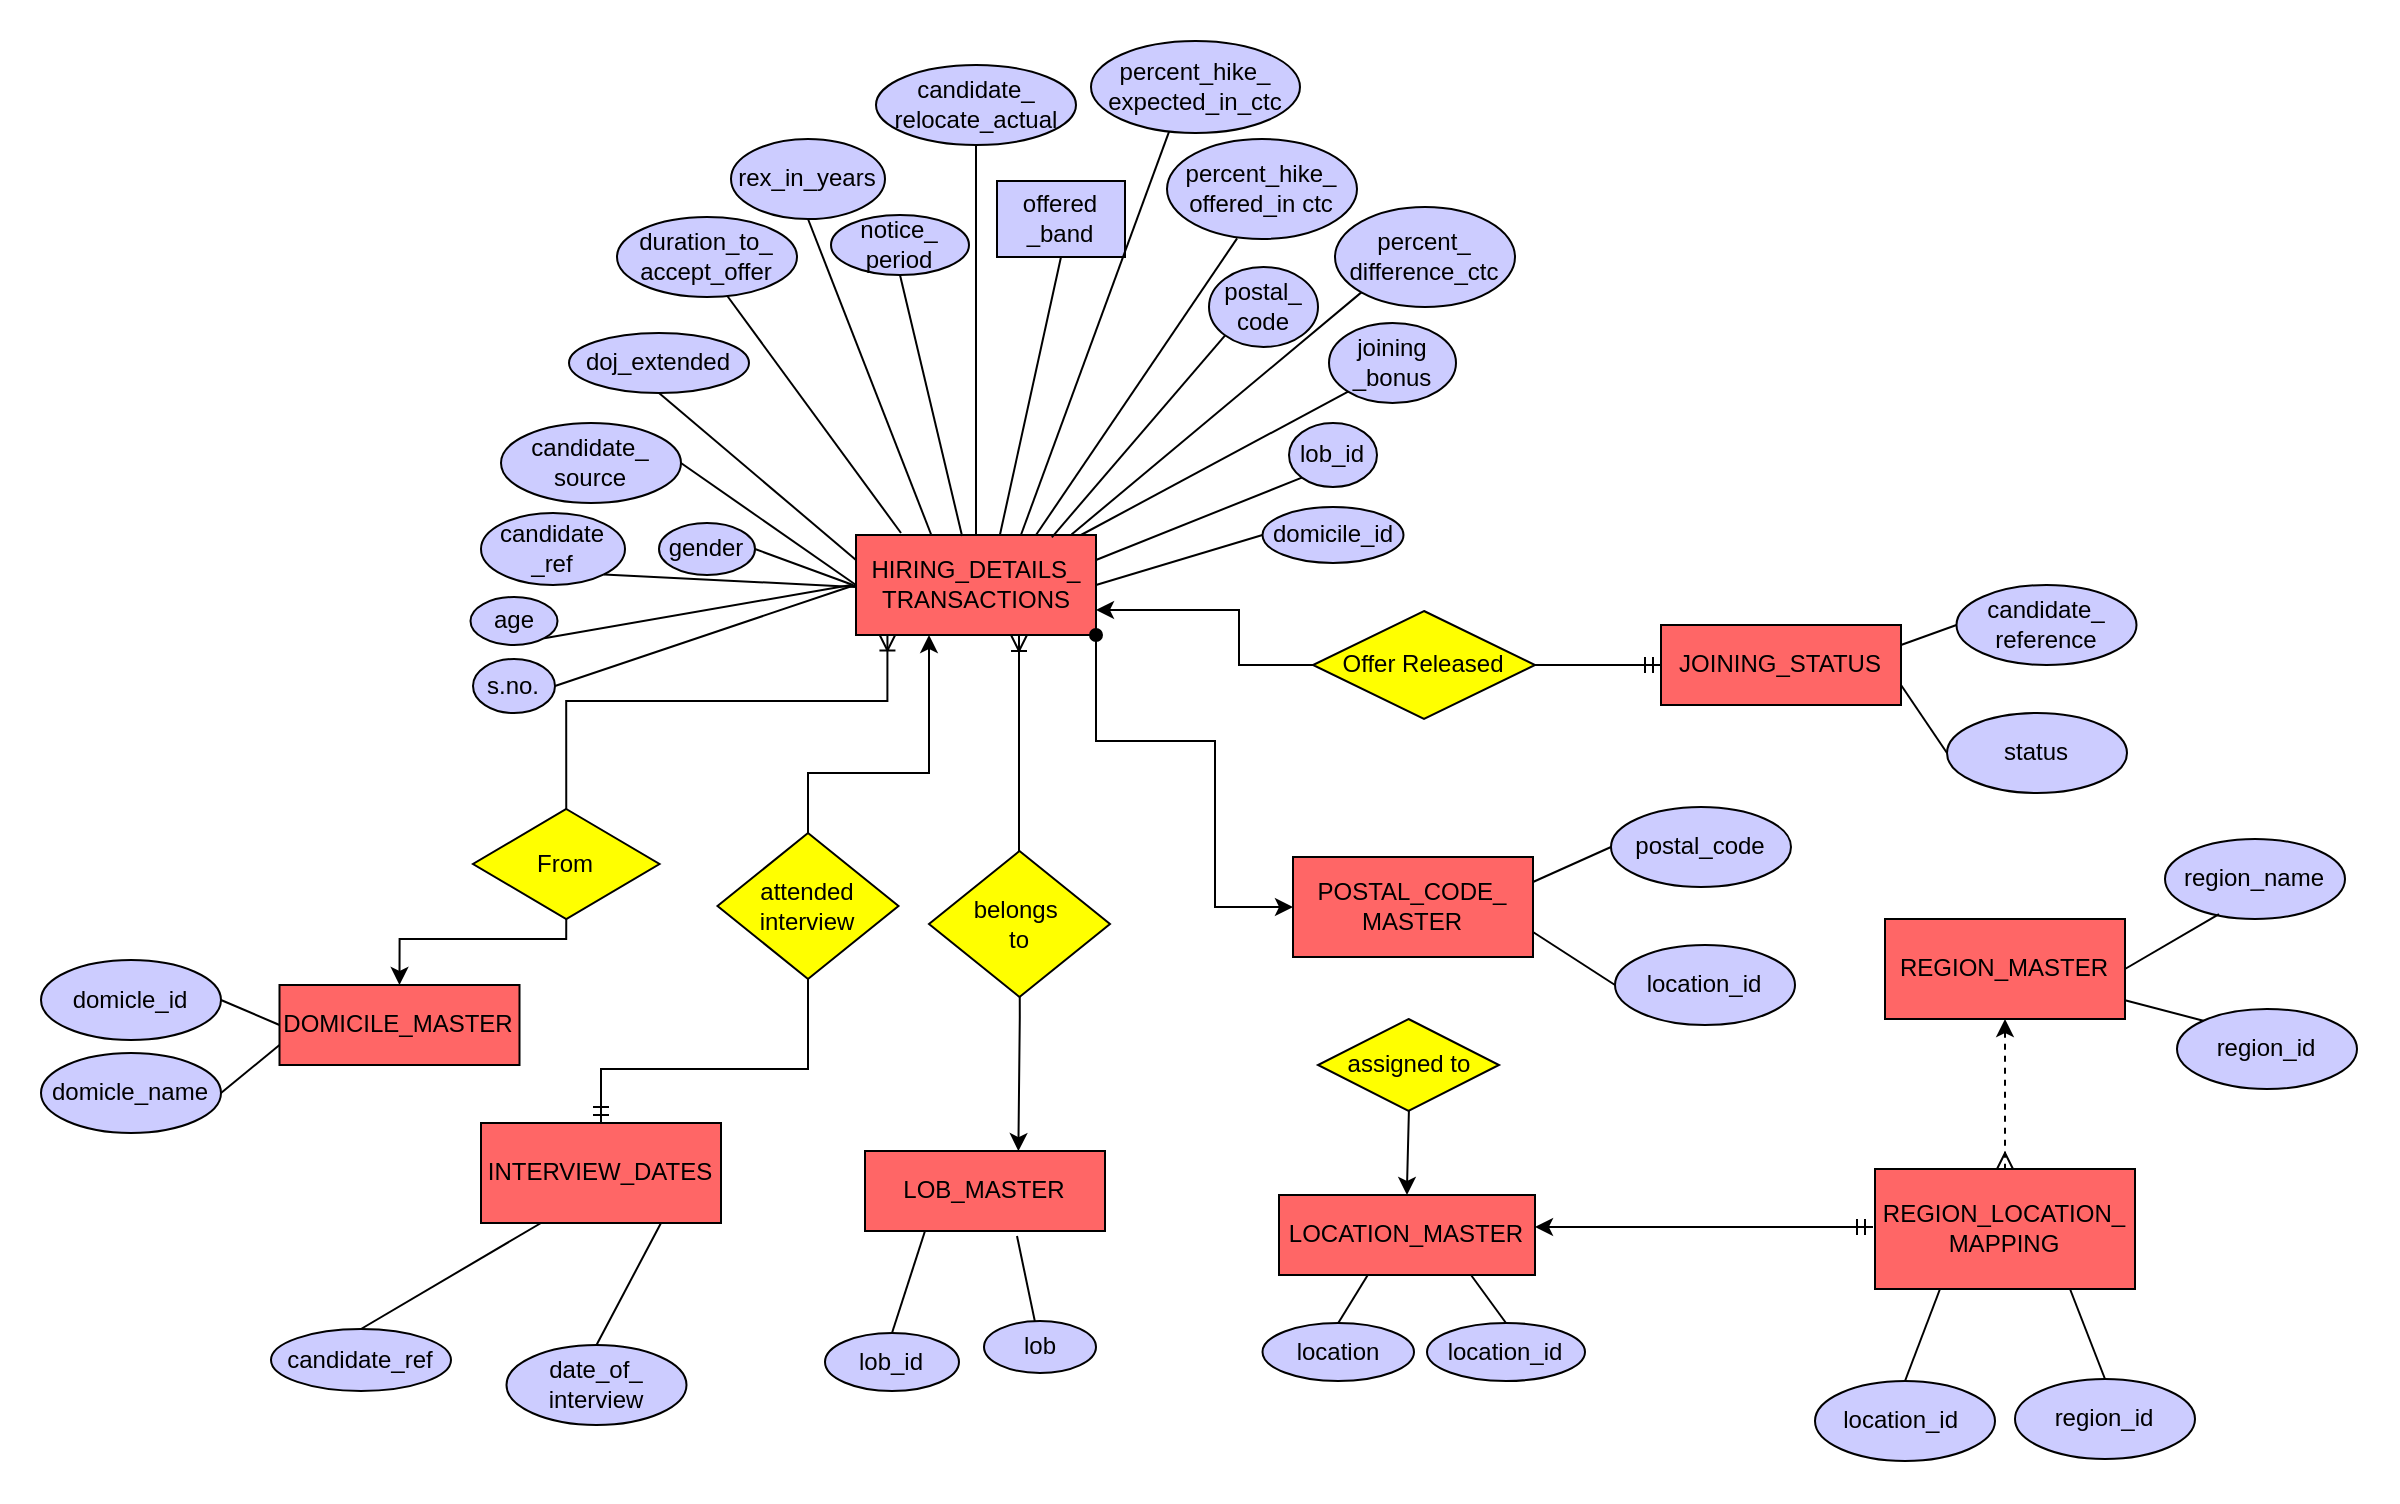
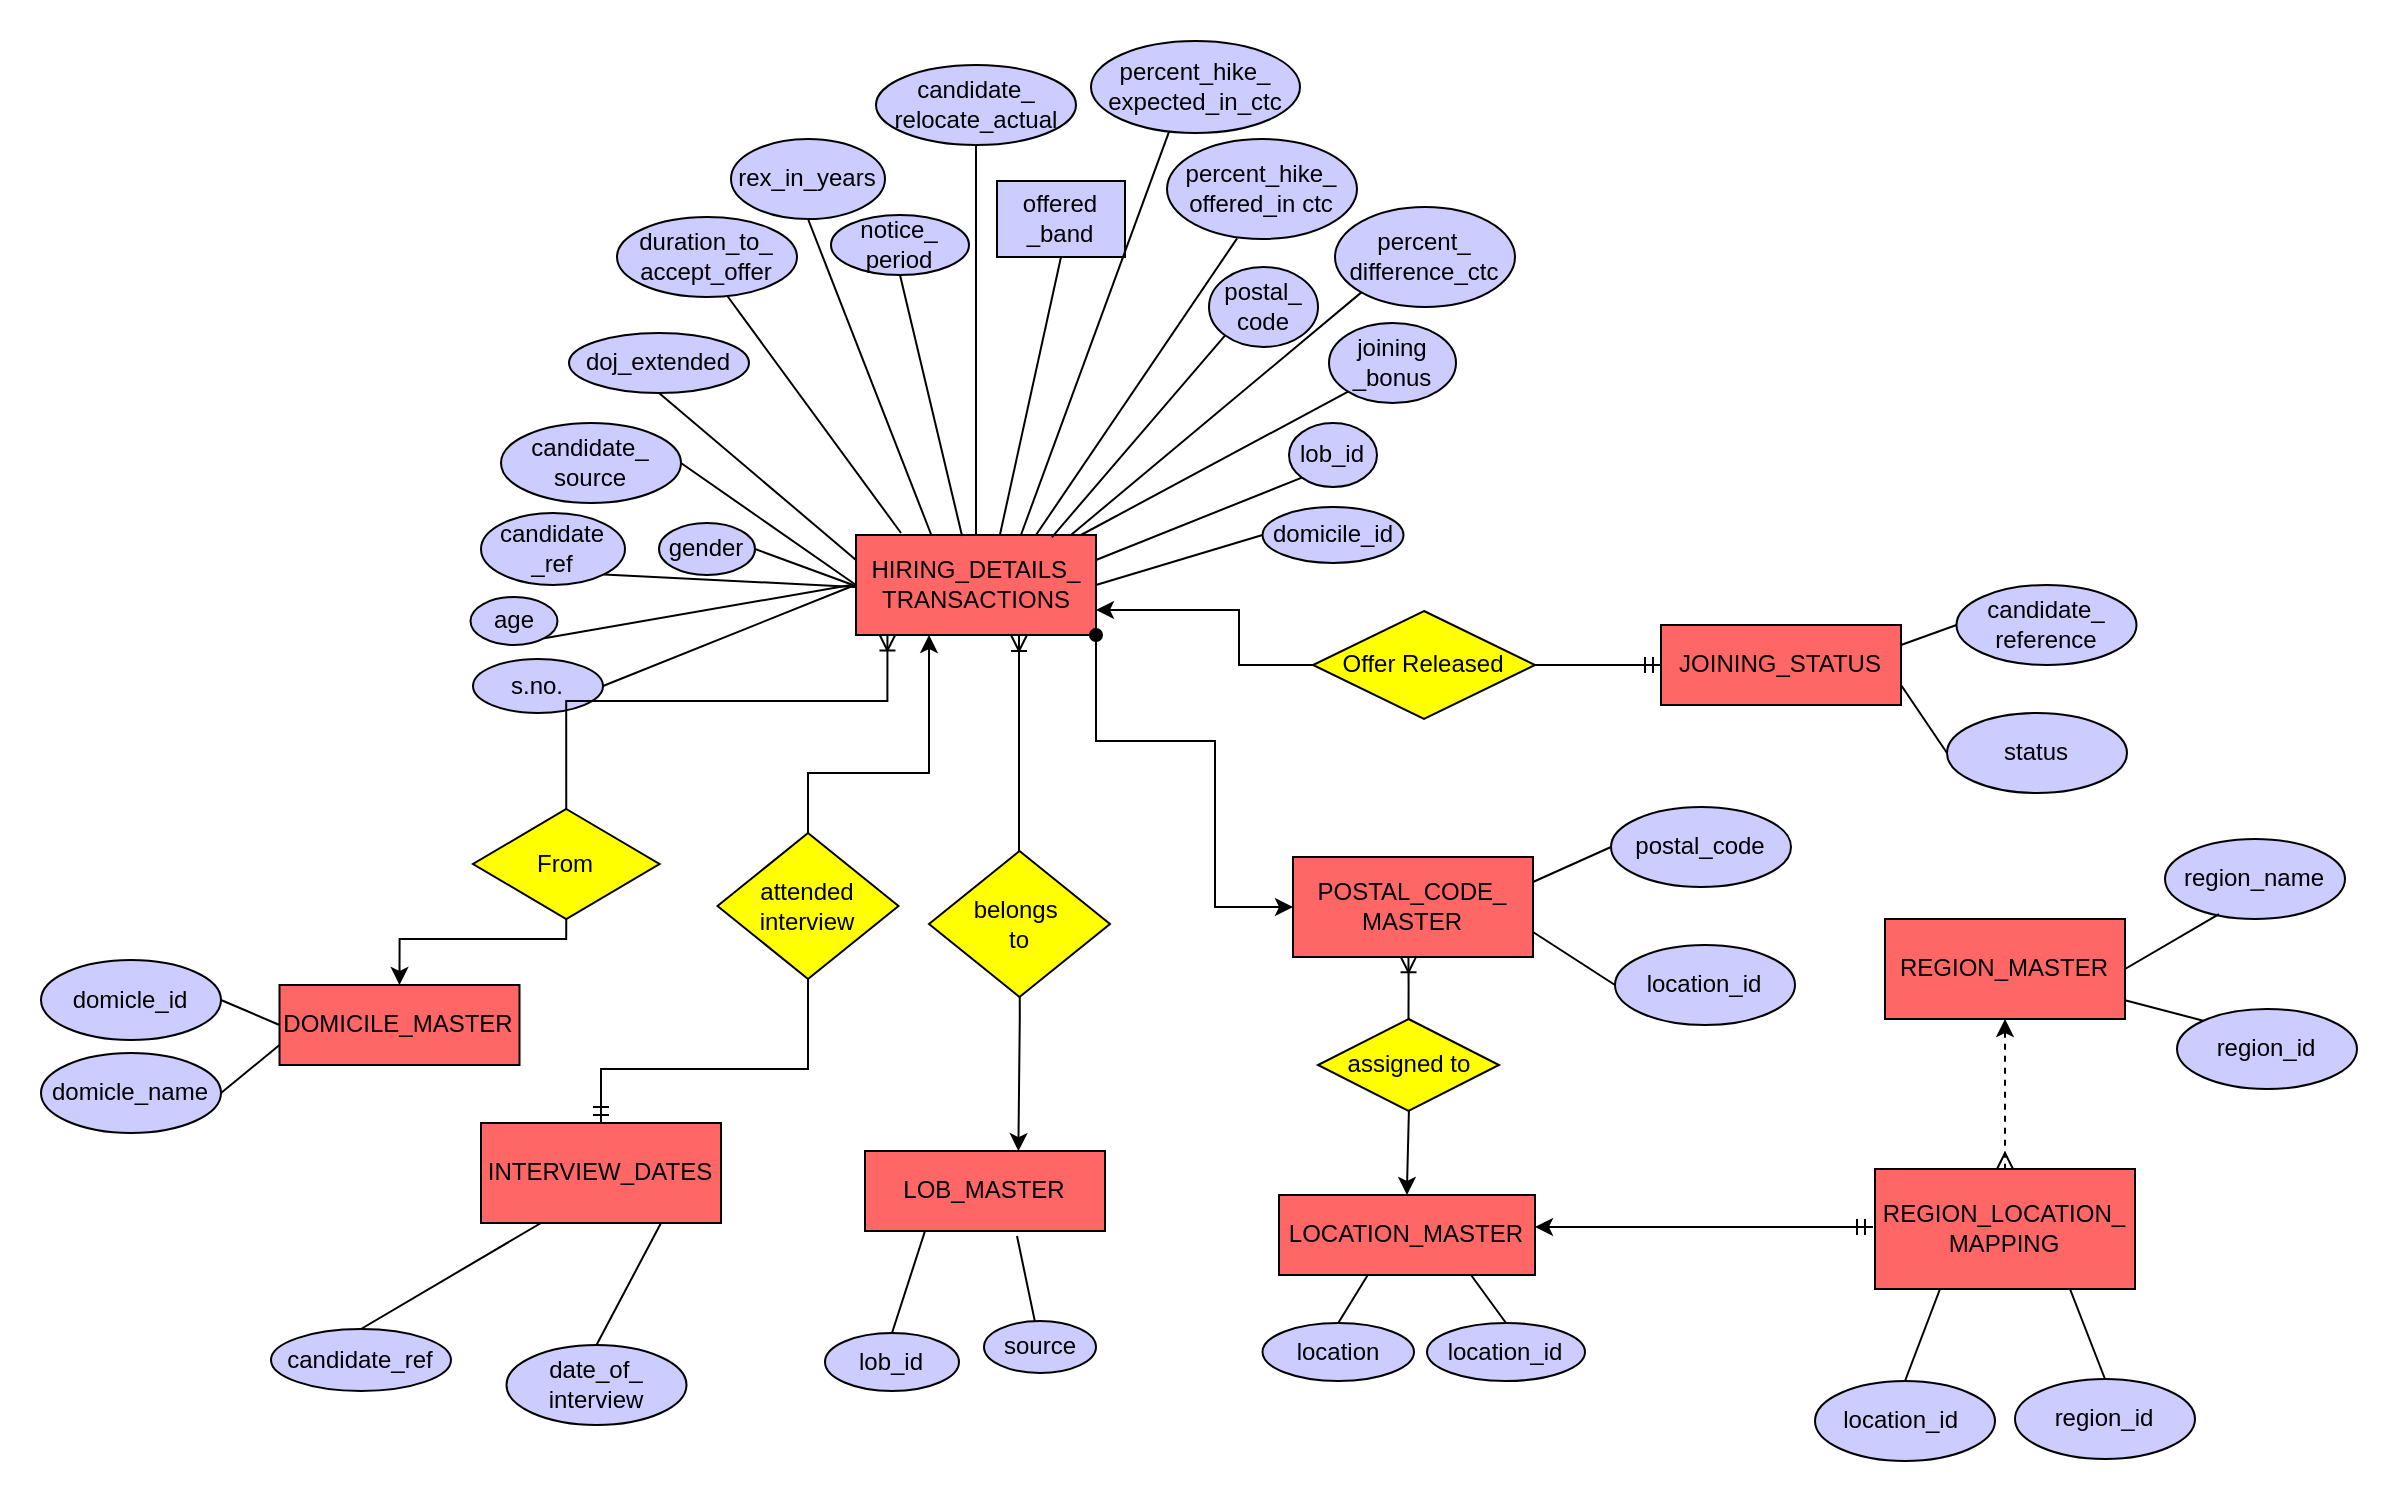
node "s.no.": size 82x54 -> 130x54
edge "assigned to" -> "POSTAL_CODE_ MASTER": added
node "lob": label "lob" -> "source"
